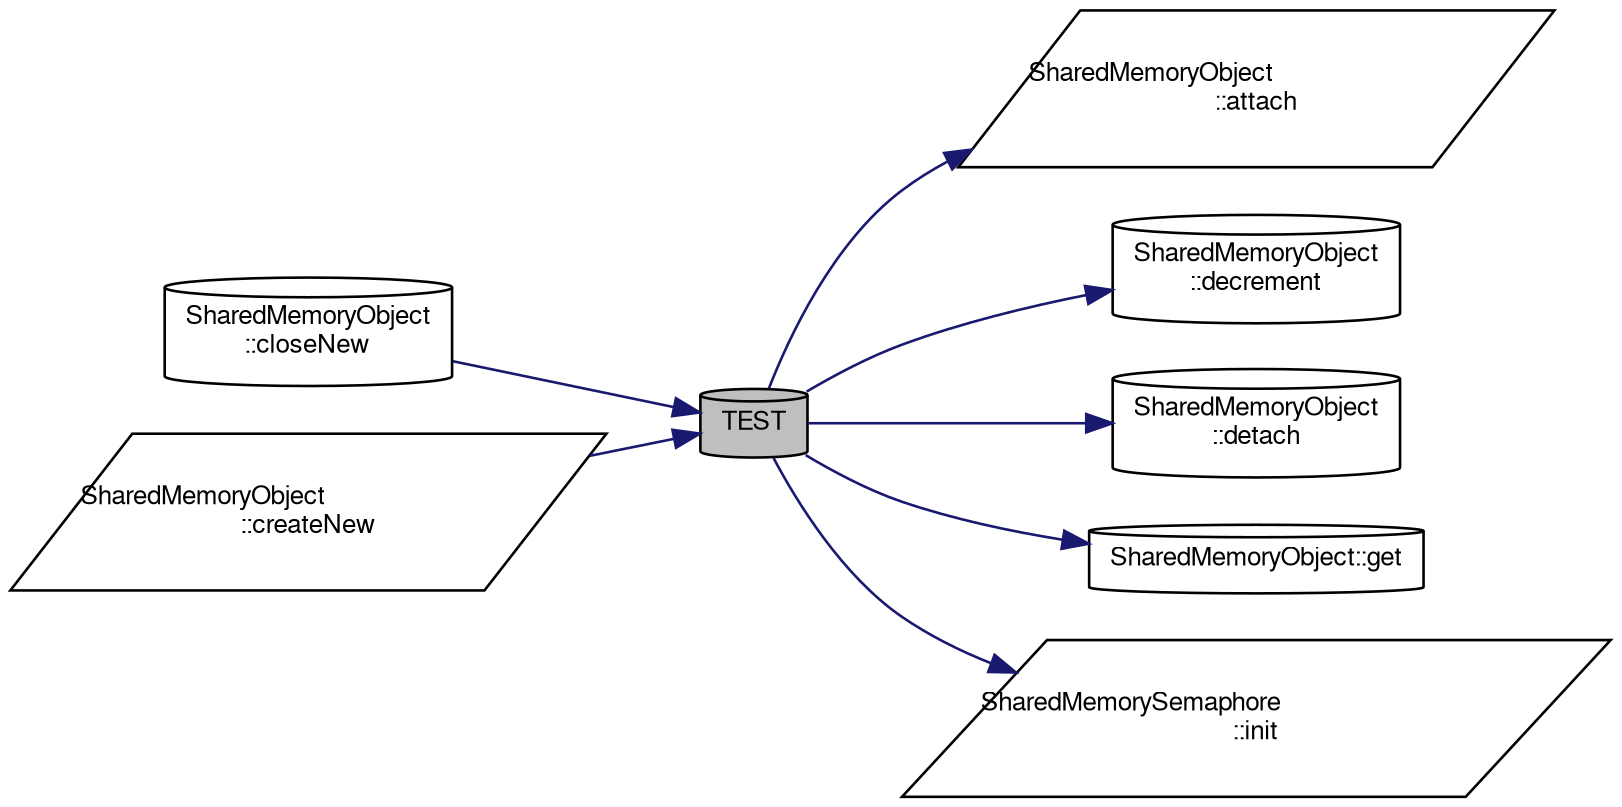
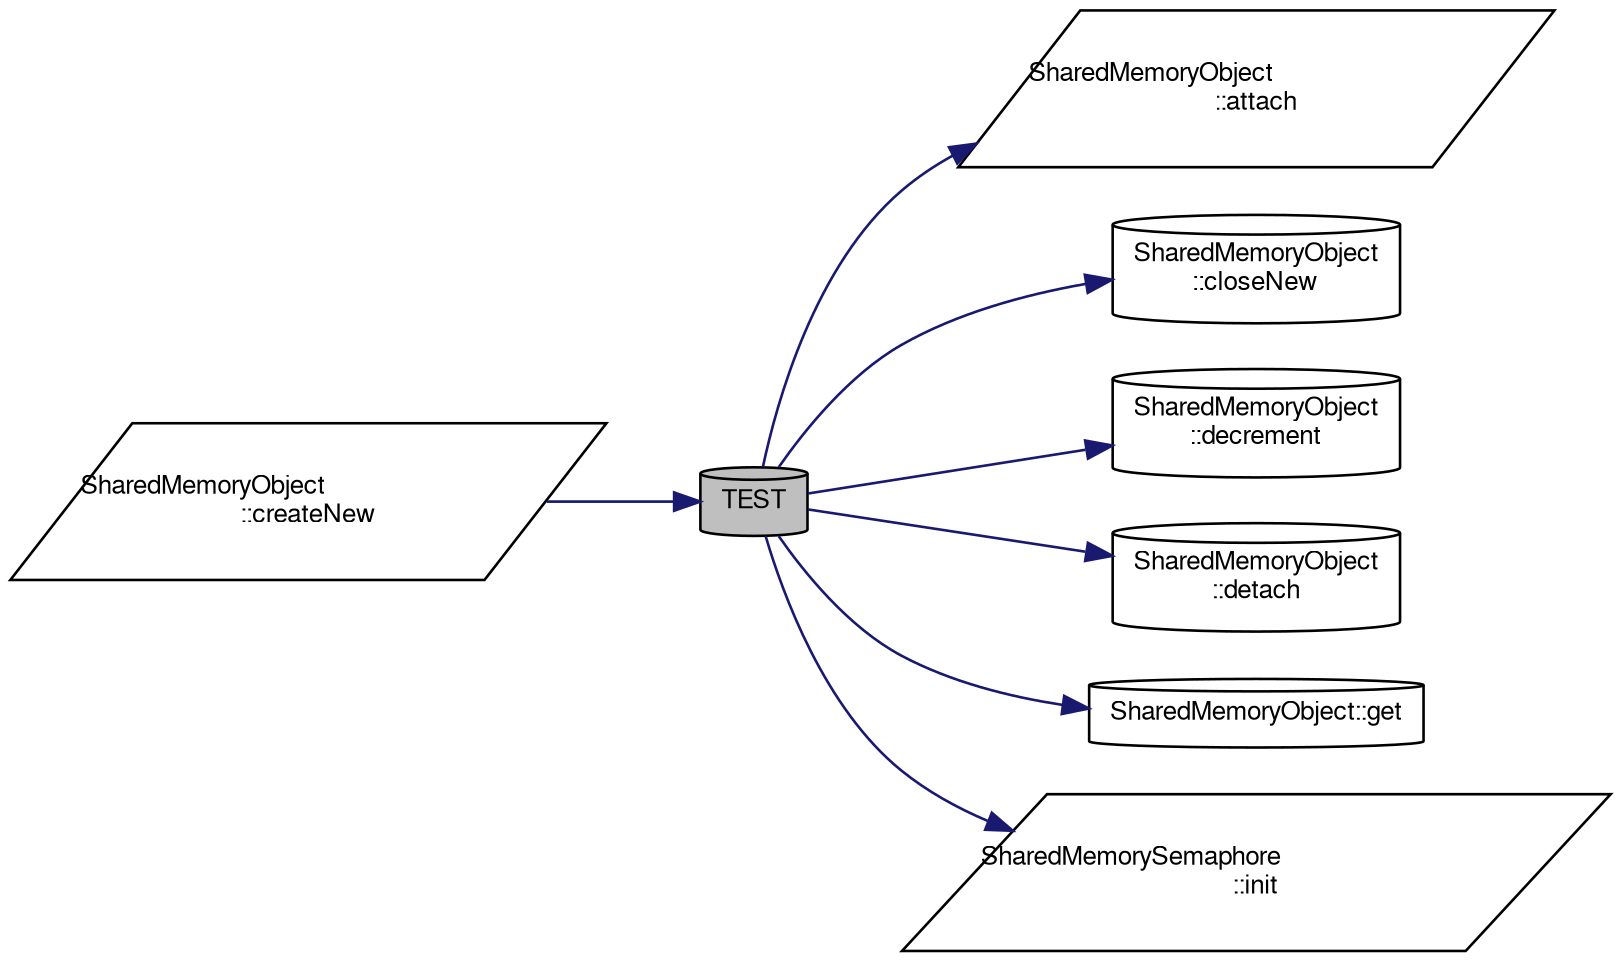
edge "SharedMemoryObject ::closeNew" -> "TEST": reversed
